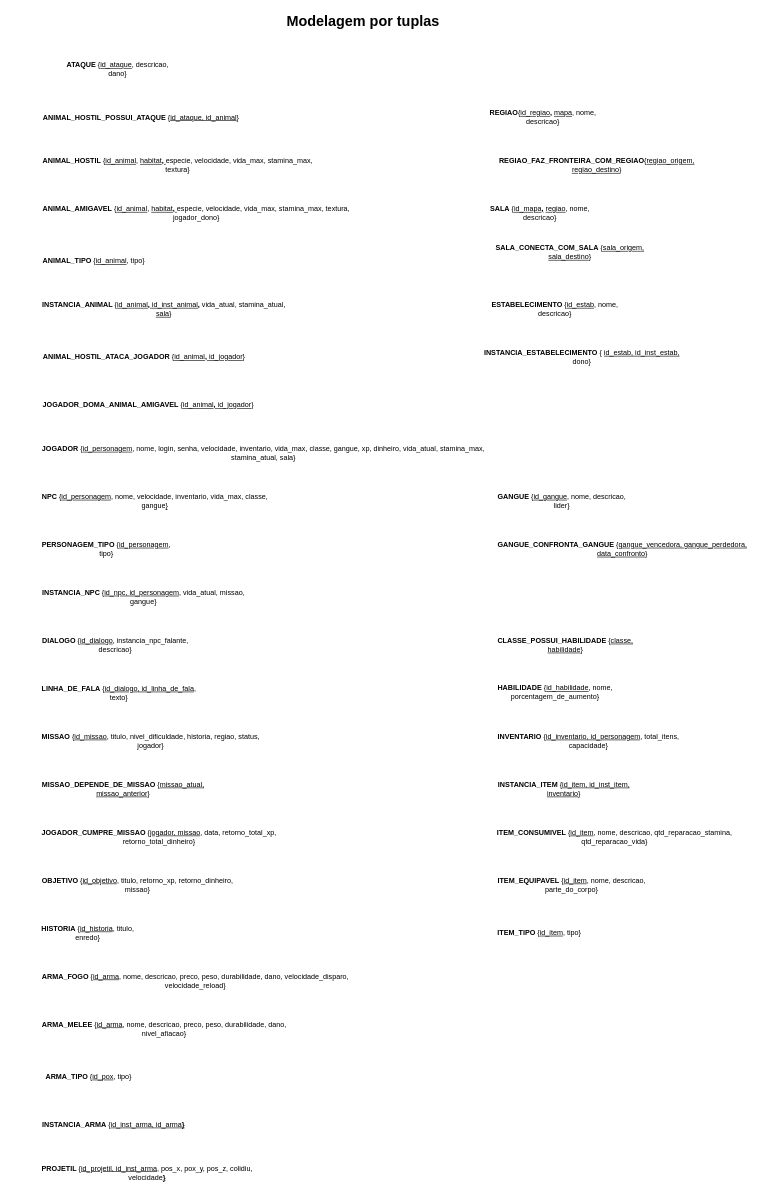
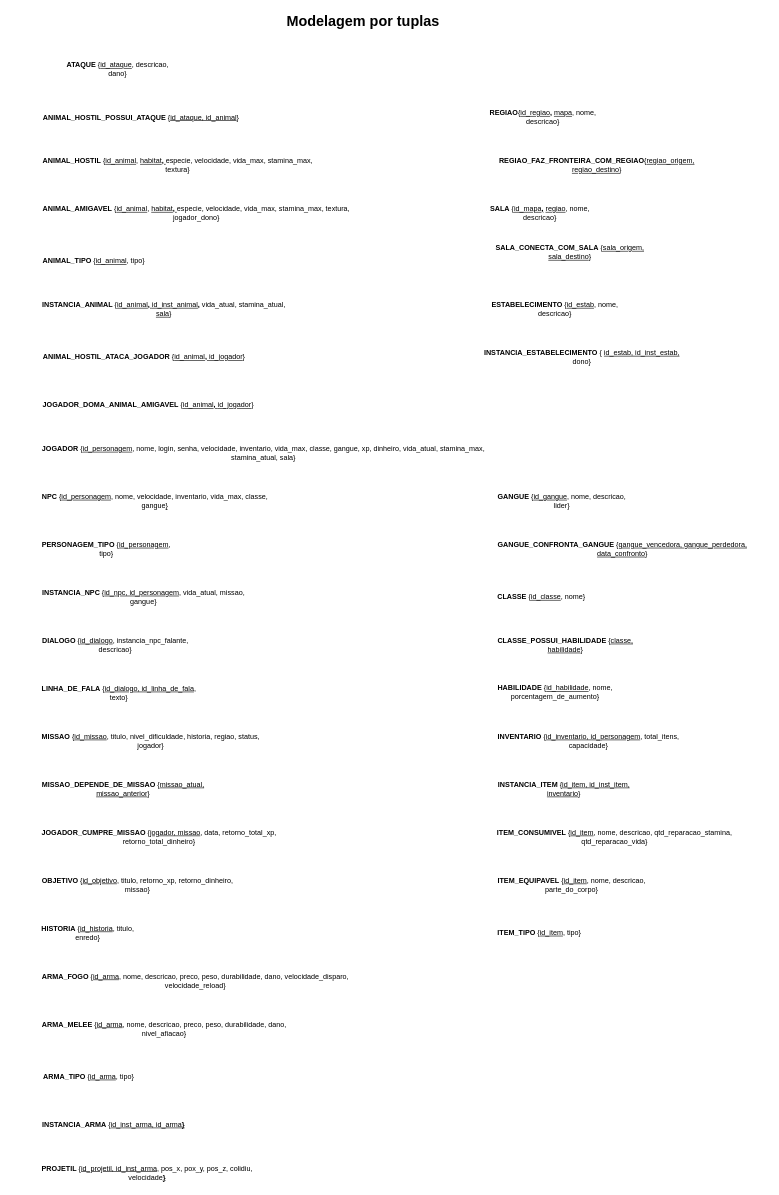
node "CLASSE {id_classe, nome}": added
node "ARMA_TIPO {id_pox, tipo}": label "ARMA_TIPO {id_pox, tipo}" -> "ARMA_TIPO {id_arma, tipo}"
